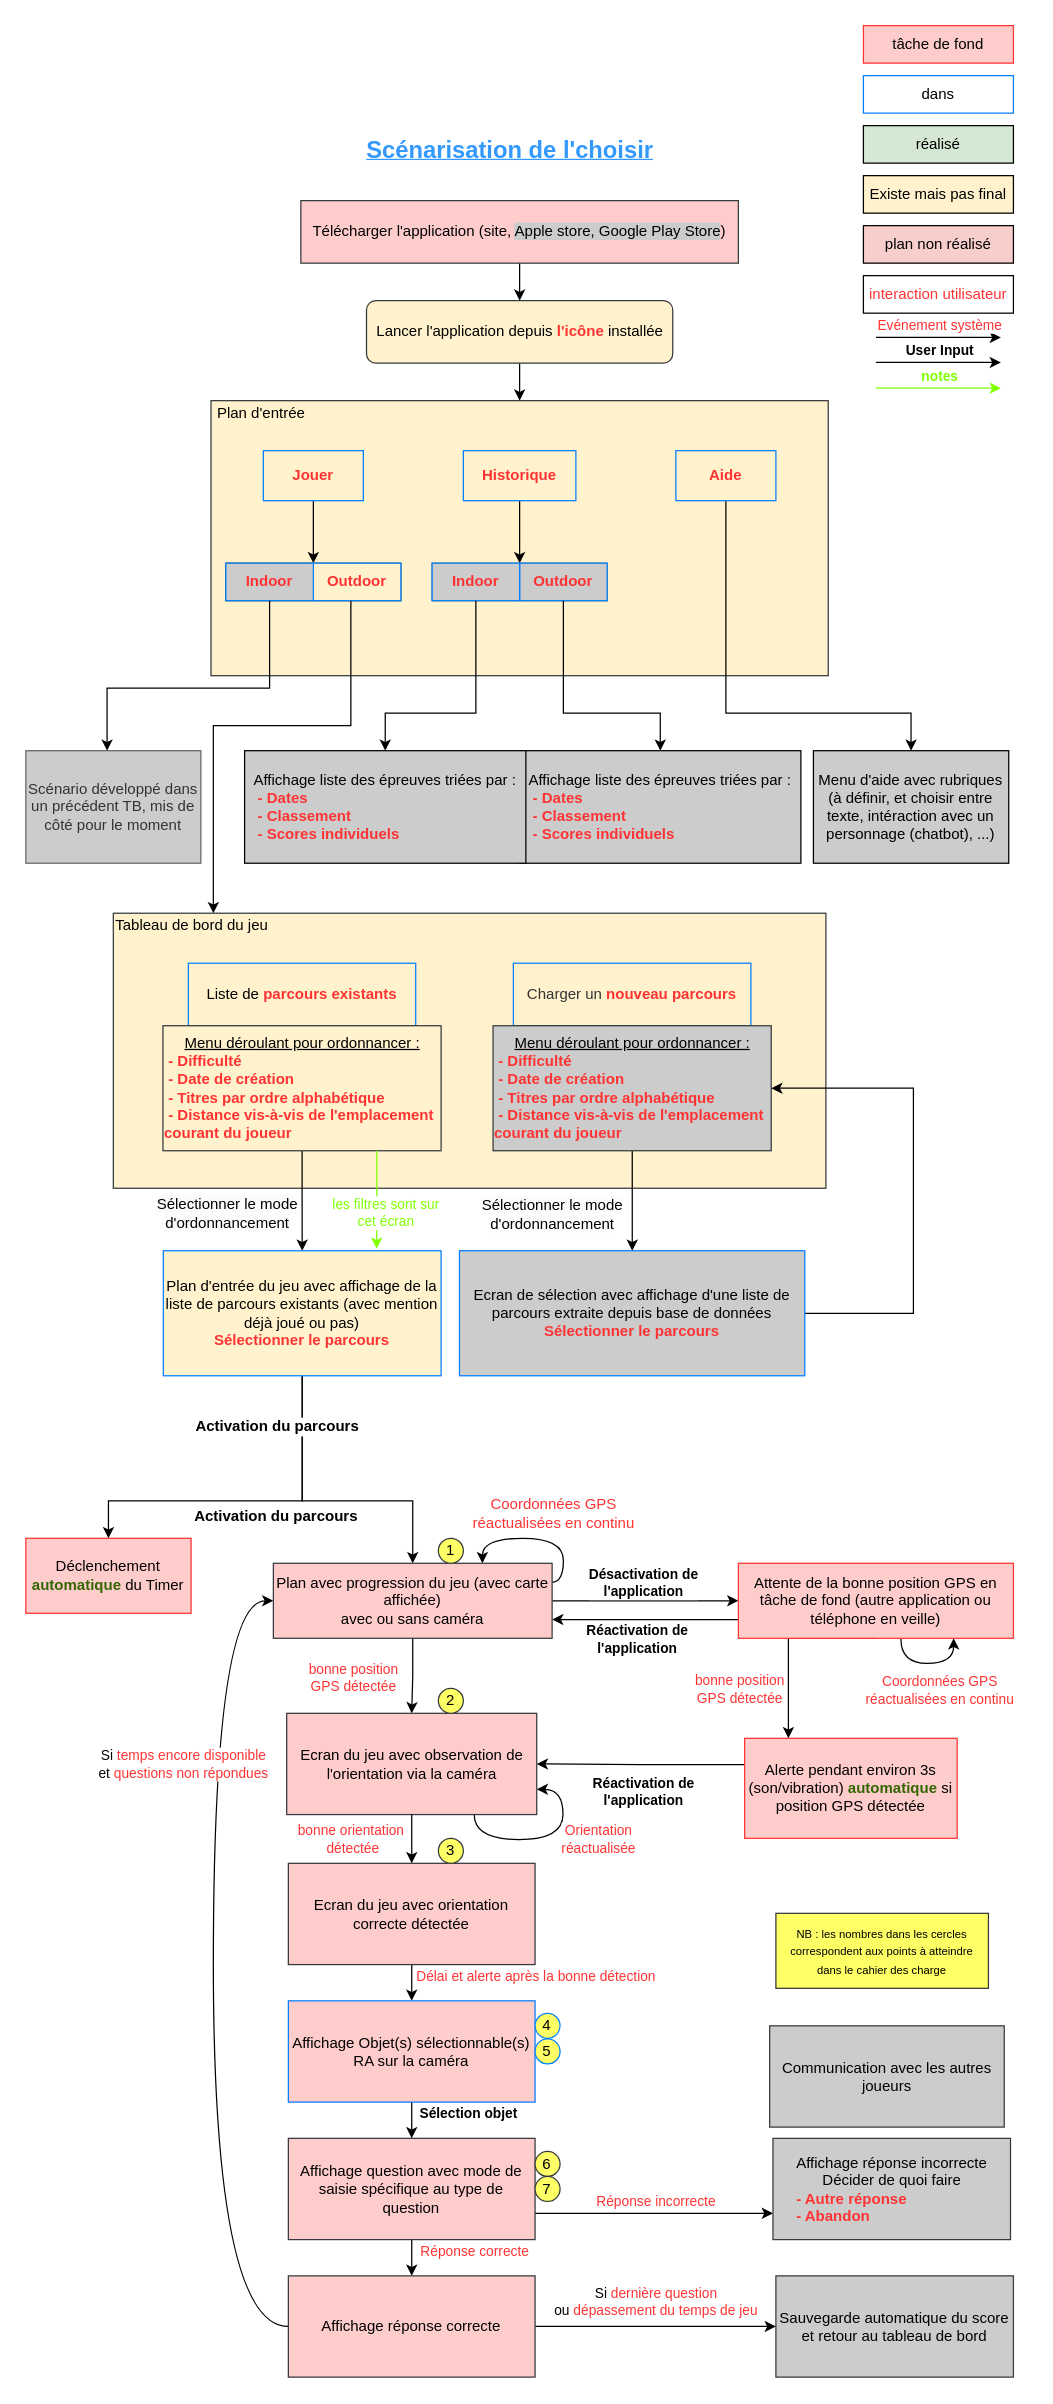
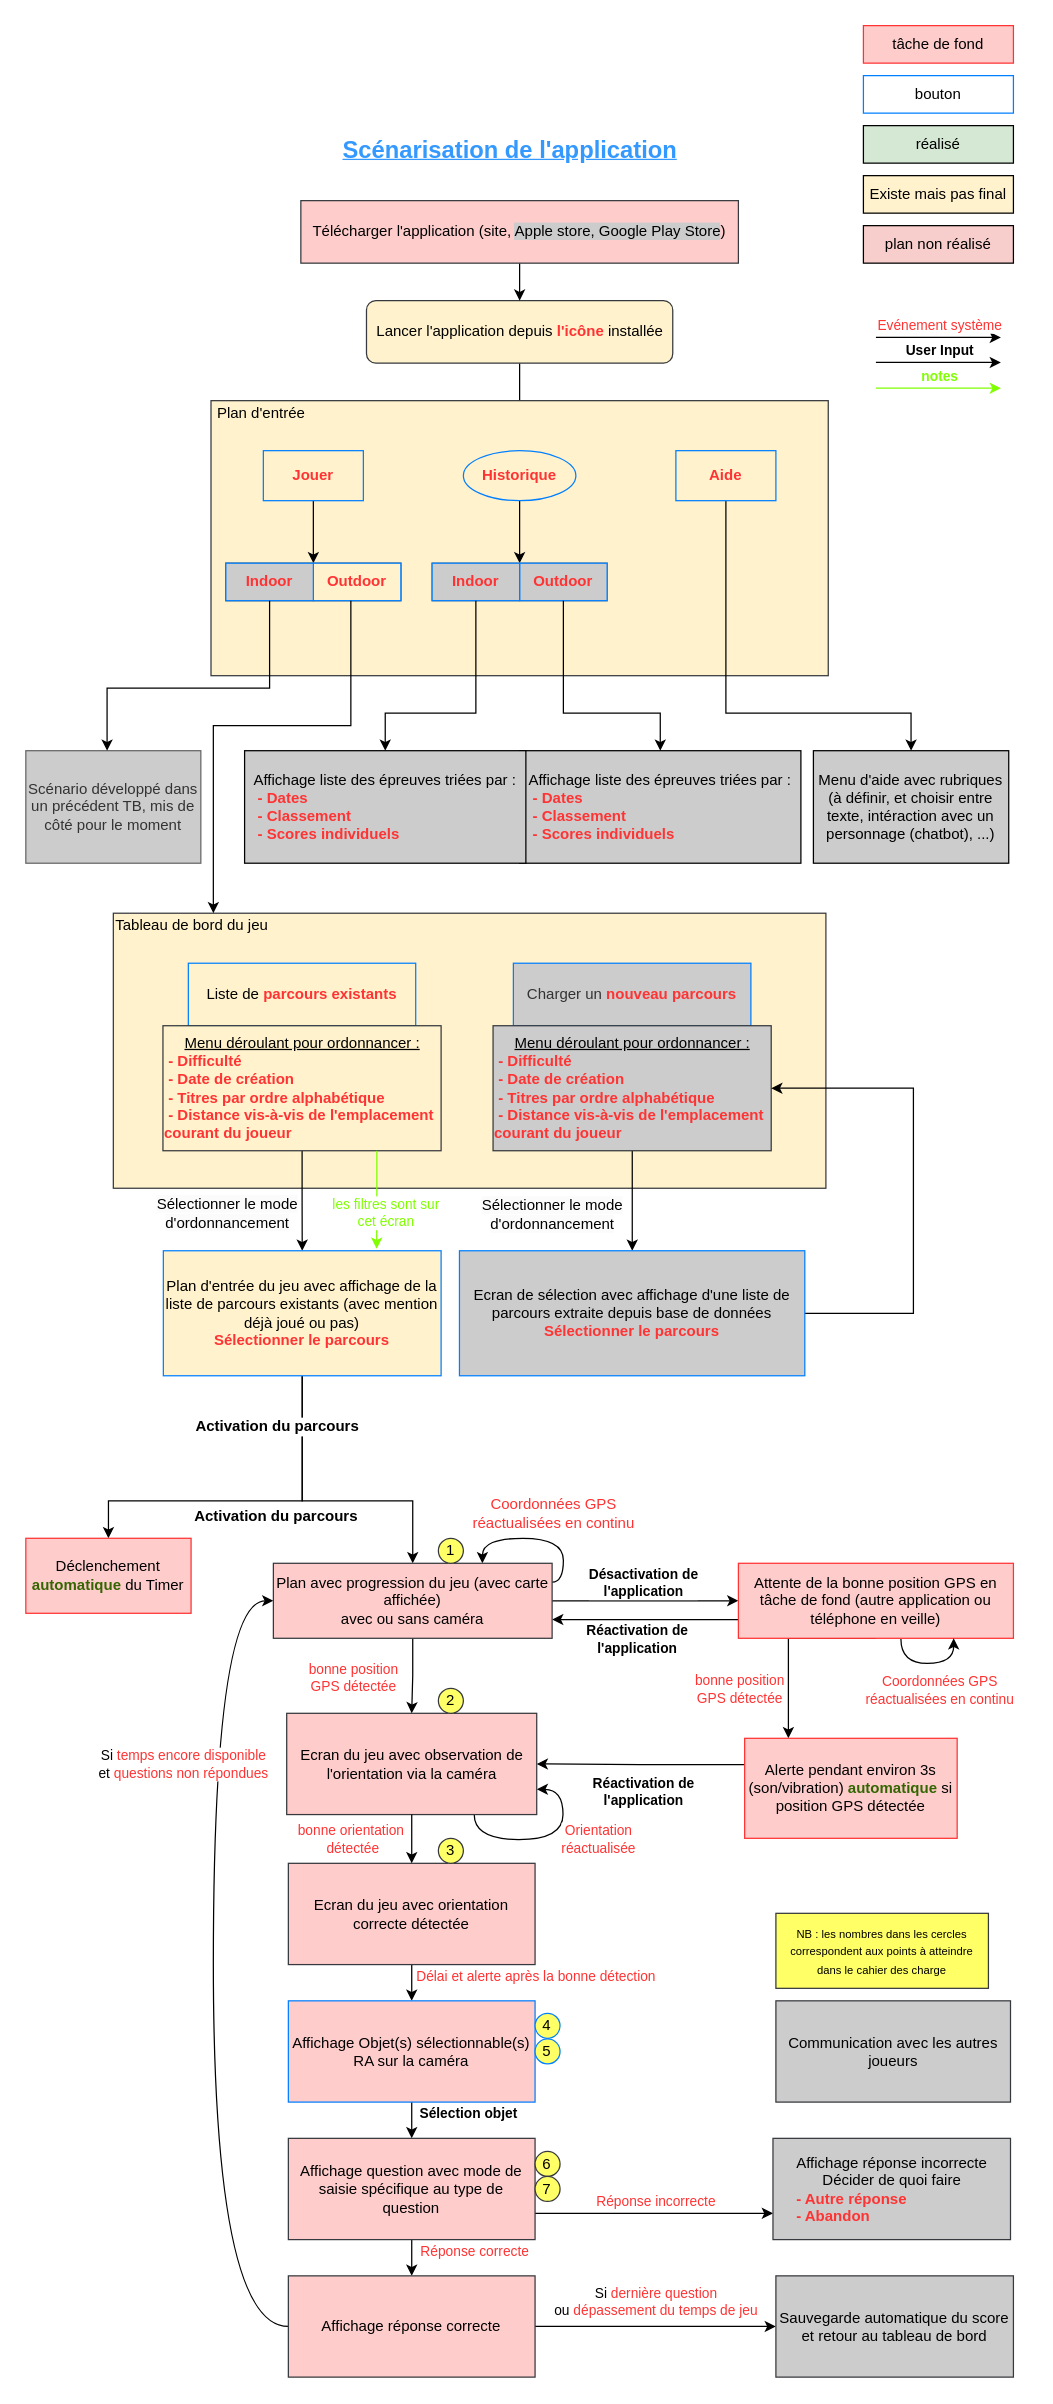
node "dans": label "dans" -> "bouton"
node "Scénarisation de l'choisir": label "Scénarisation de l'choisir" -> "Scénarisation de l'application"
node "interaction utilisateur": removed
edge "Lancer l'application depuis l'icône installée" -> "Plan d'entrée": now "Lancer l'application depuis l'icône installée" -> "Historique"
node "Historique": shape rectangle -> ellipse
node "Charger un nouveau parcours": fillcolor #fff2cc -> #cccccc
node "Communication avec les autres joueurs": moved (887, 2076) -> (893, 2051)
